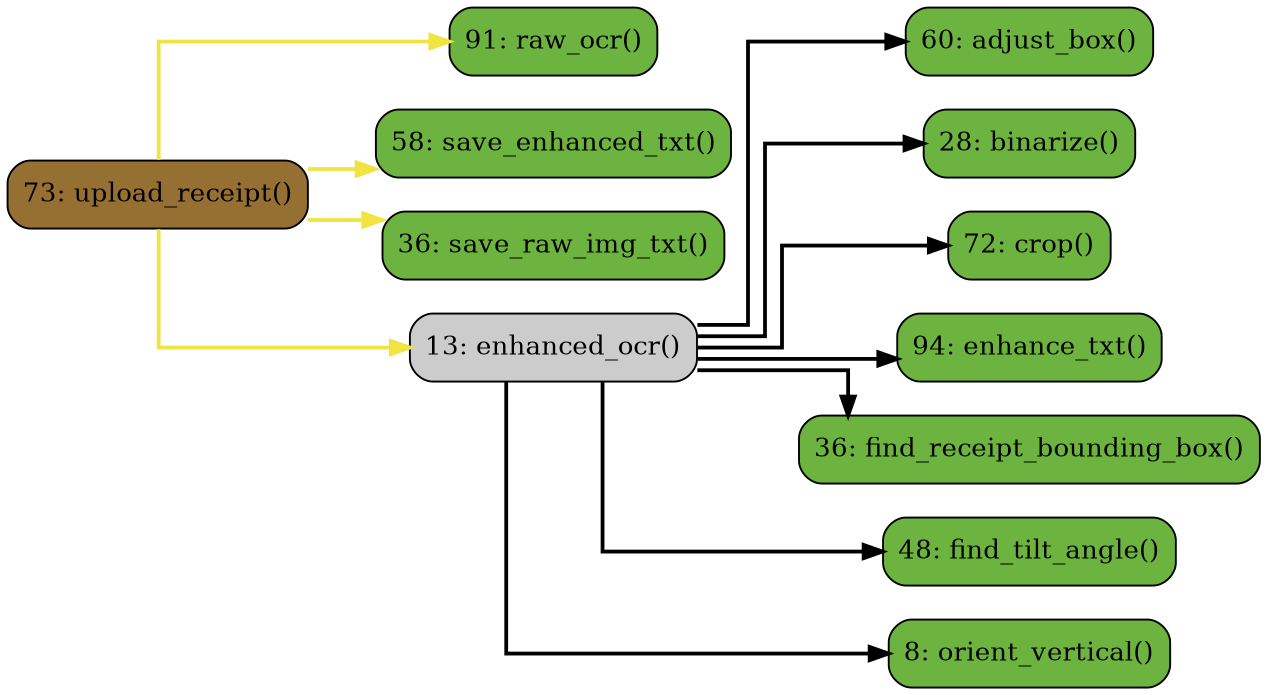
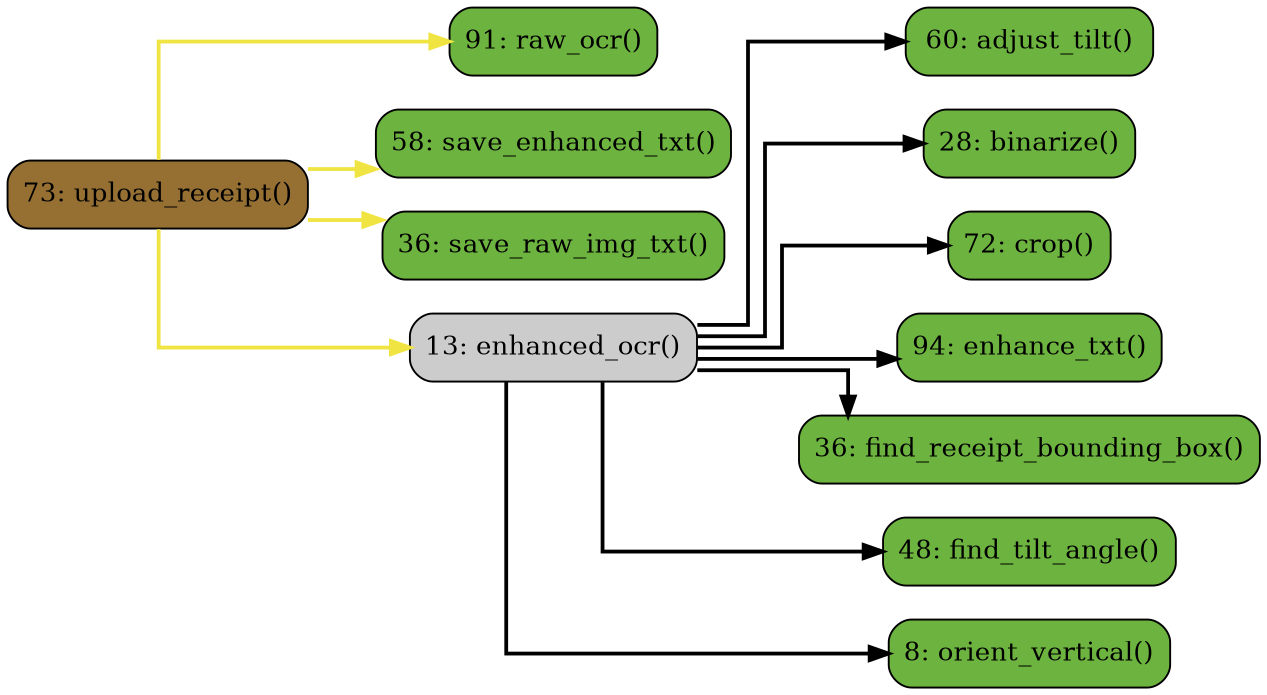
node "60: adjust_box()": label "60: adjust_box()" -> "60: adjust_tilt()"
